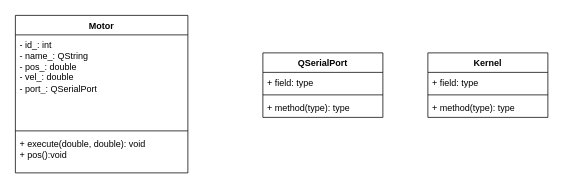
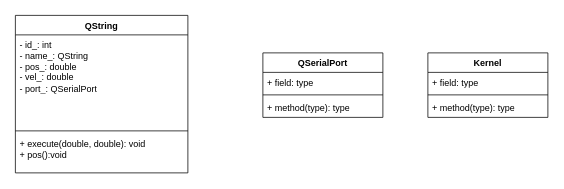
node "Motor": label "Motor" -> "QString"
